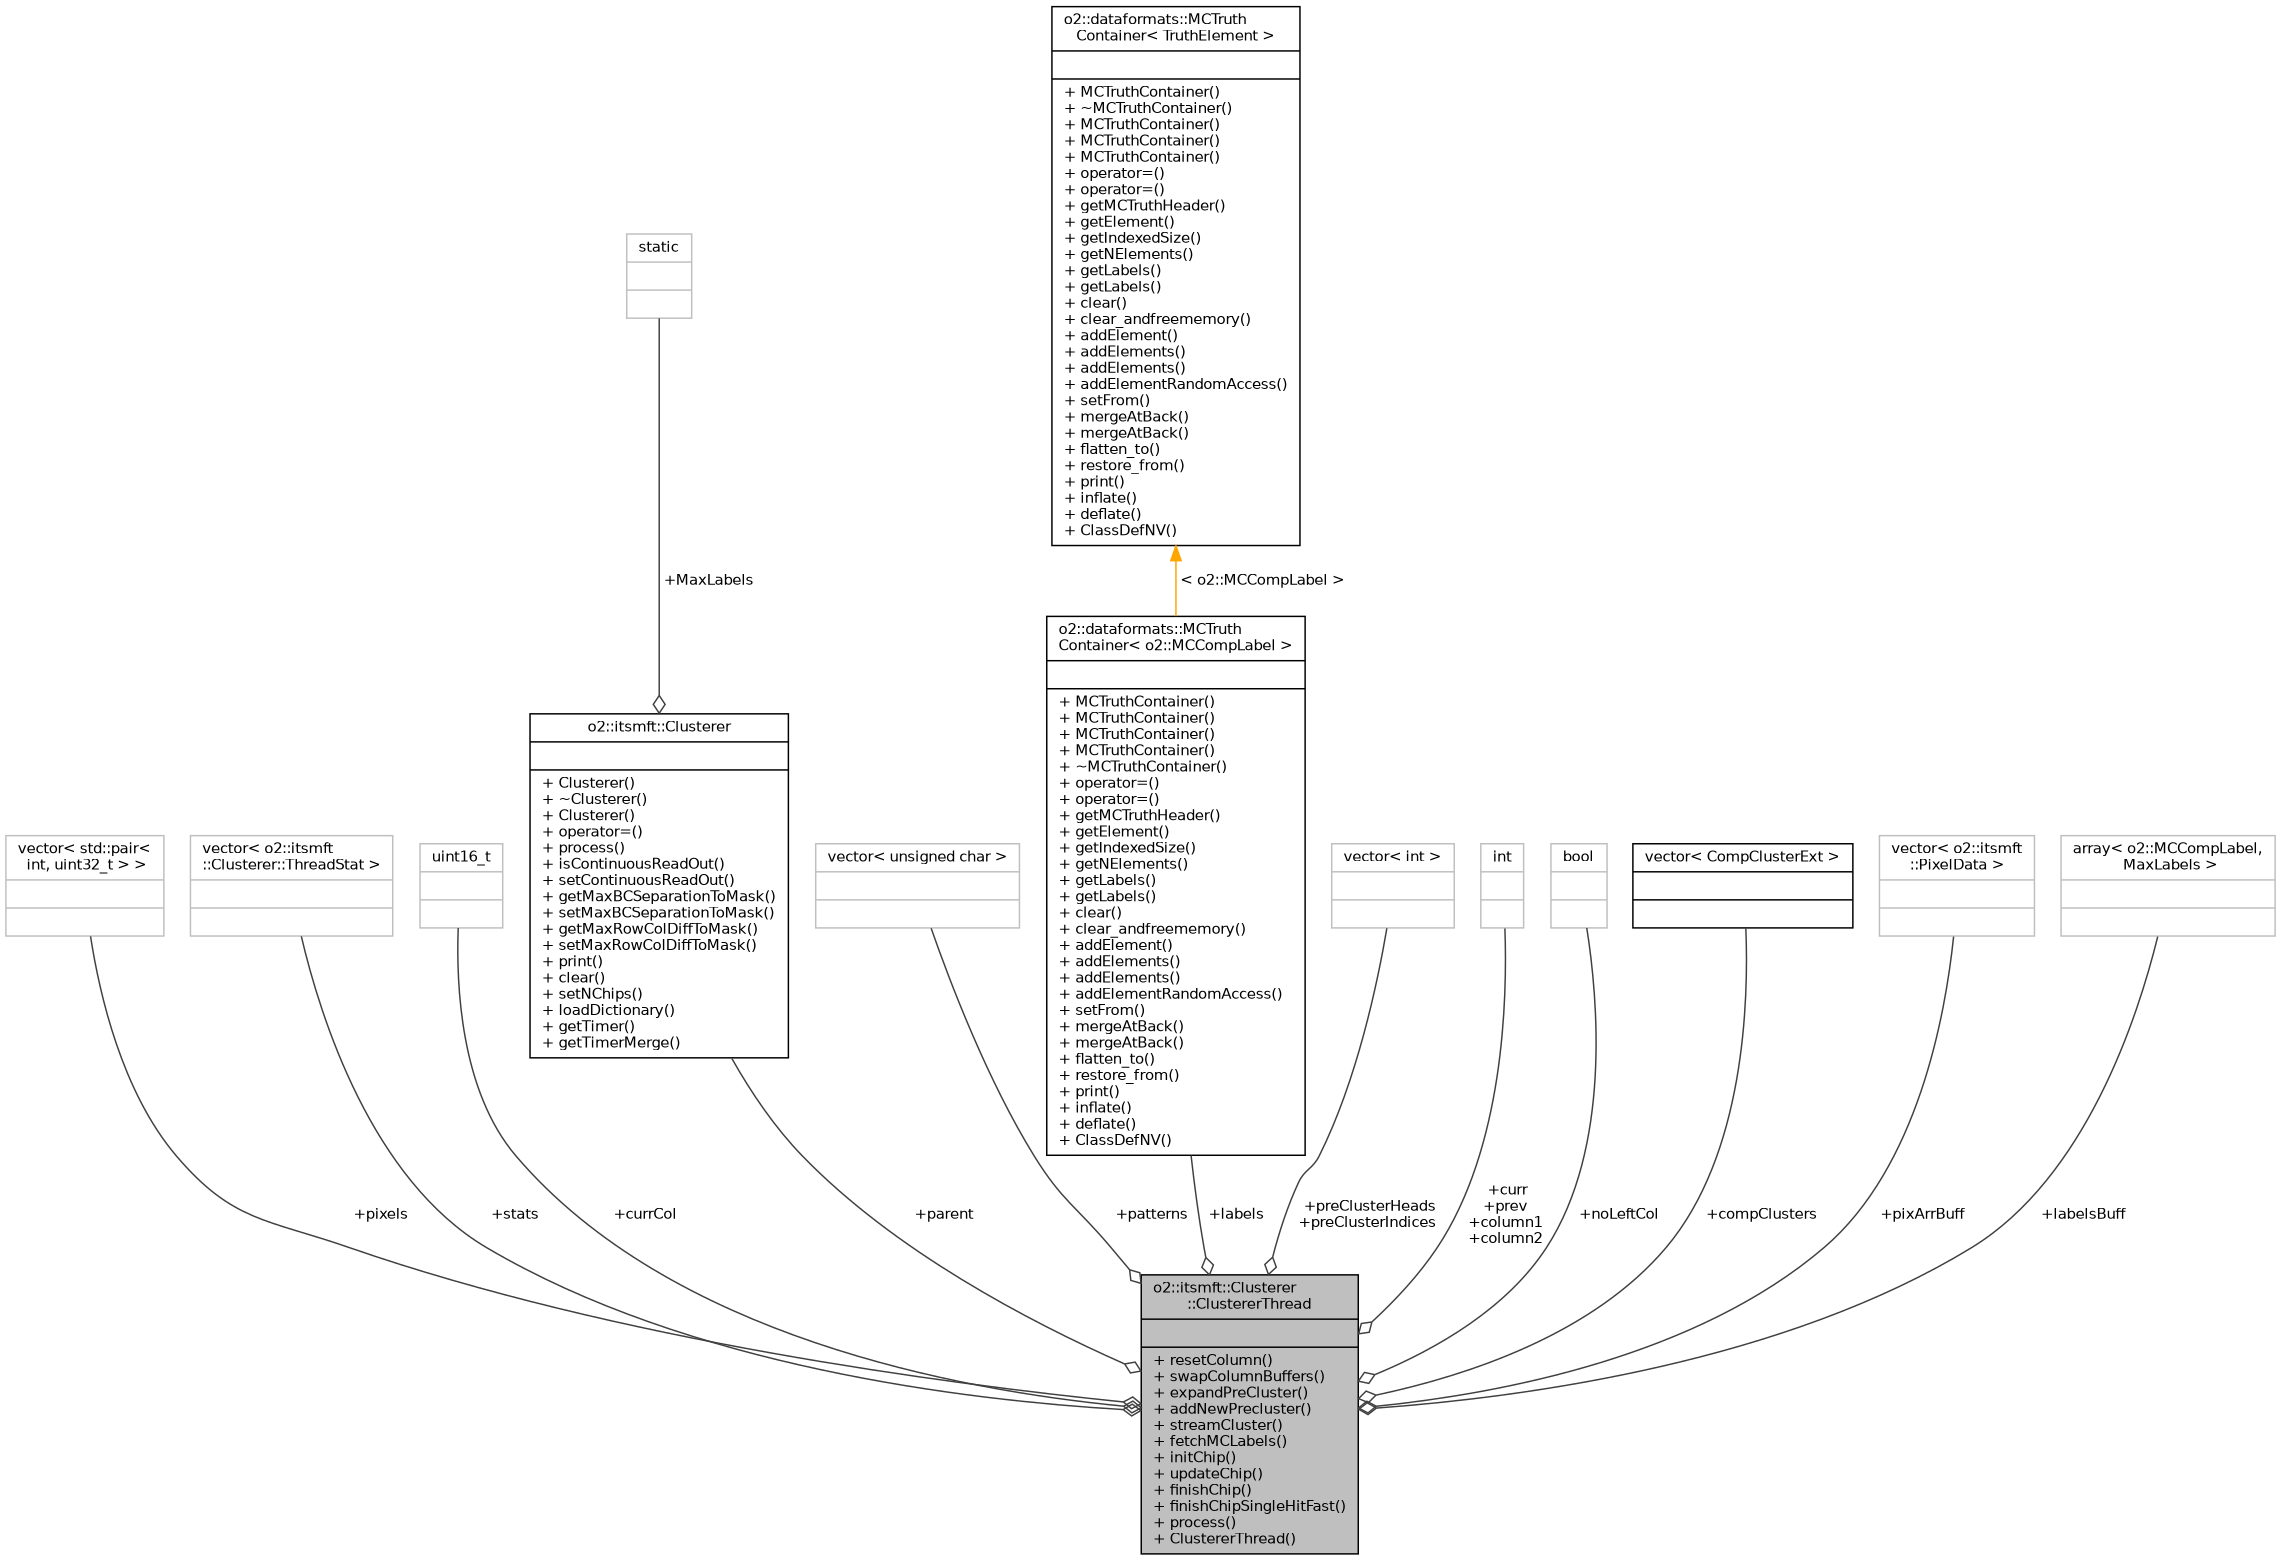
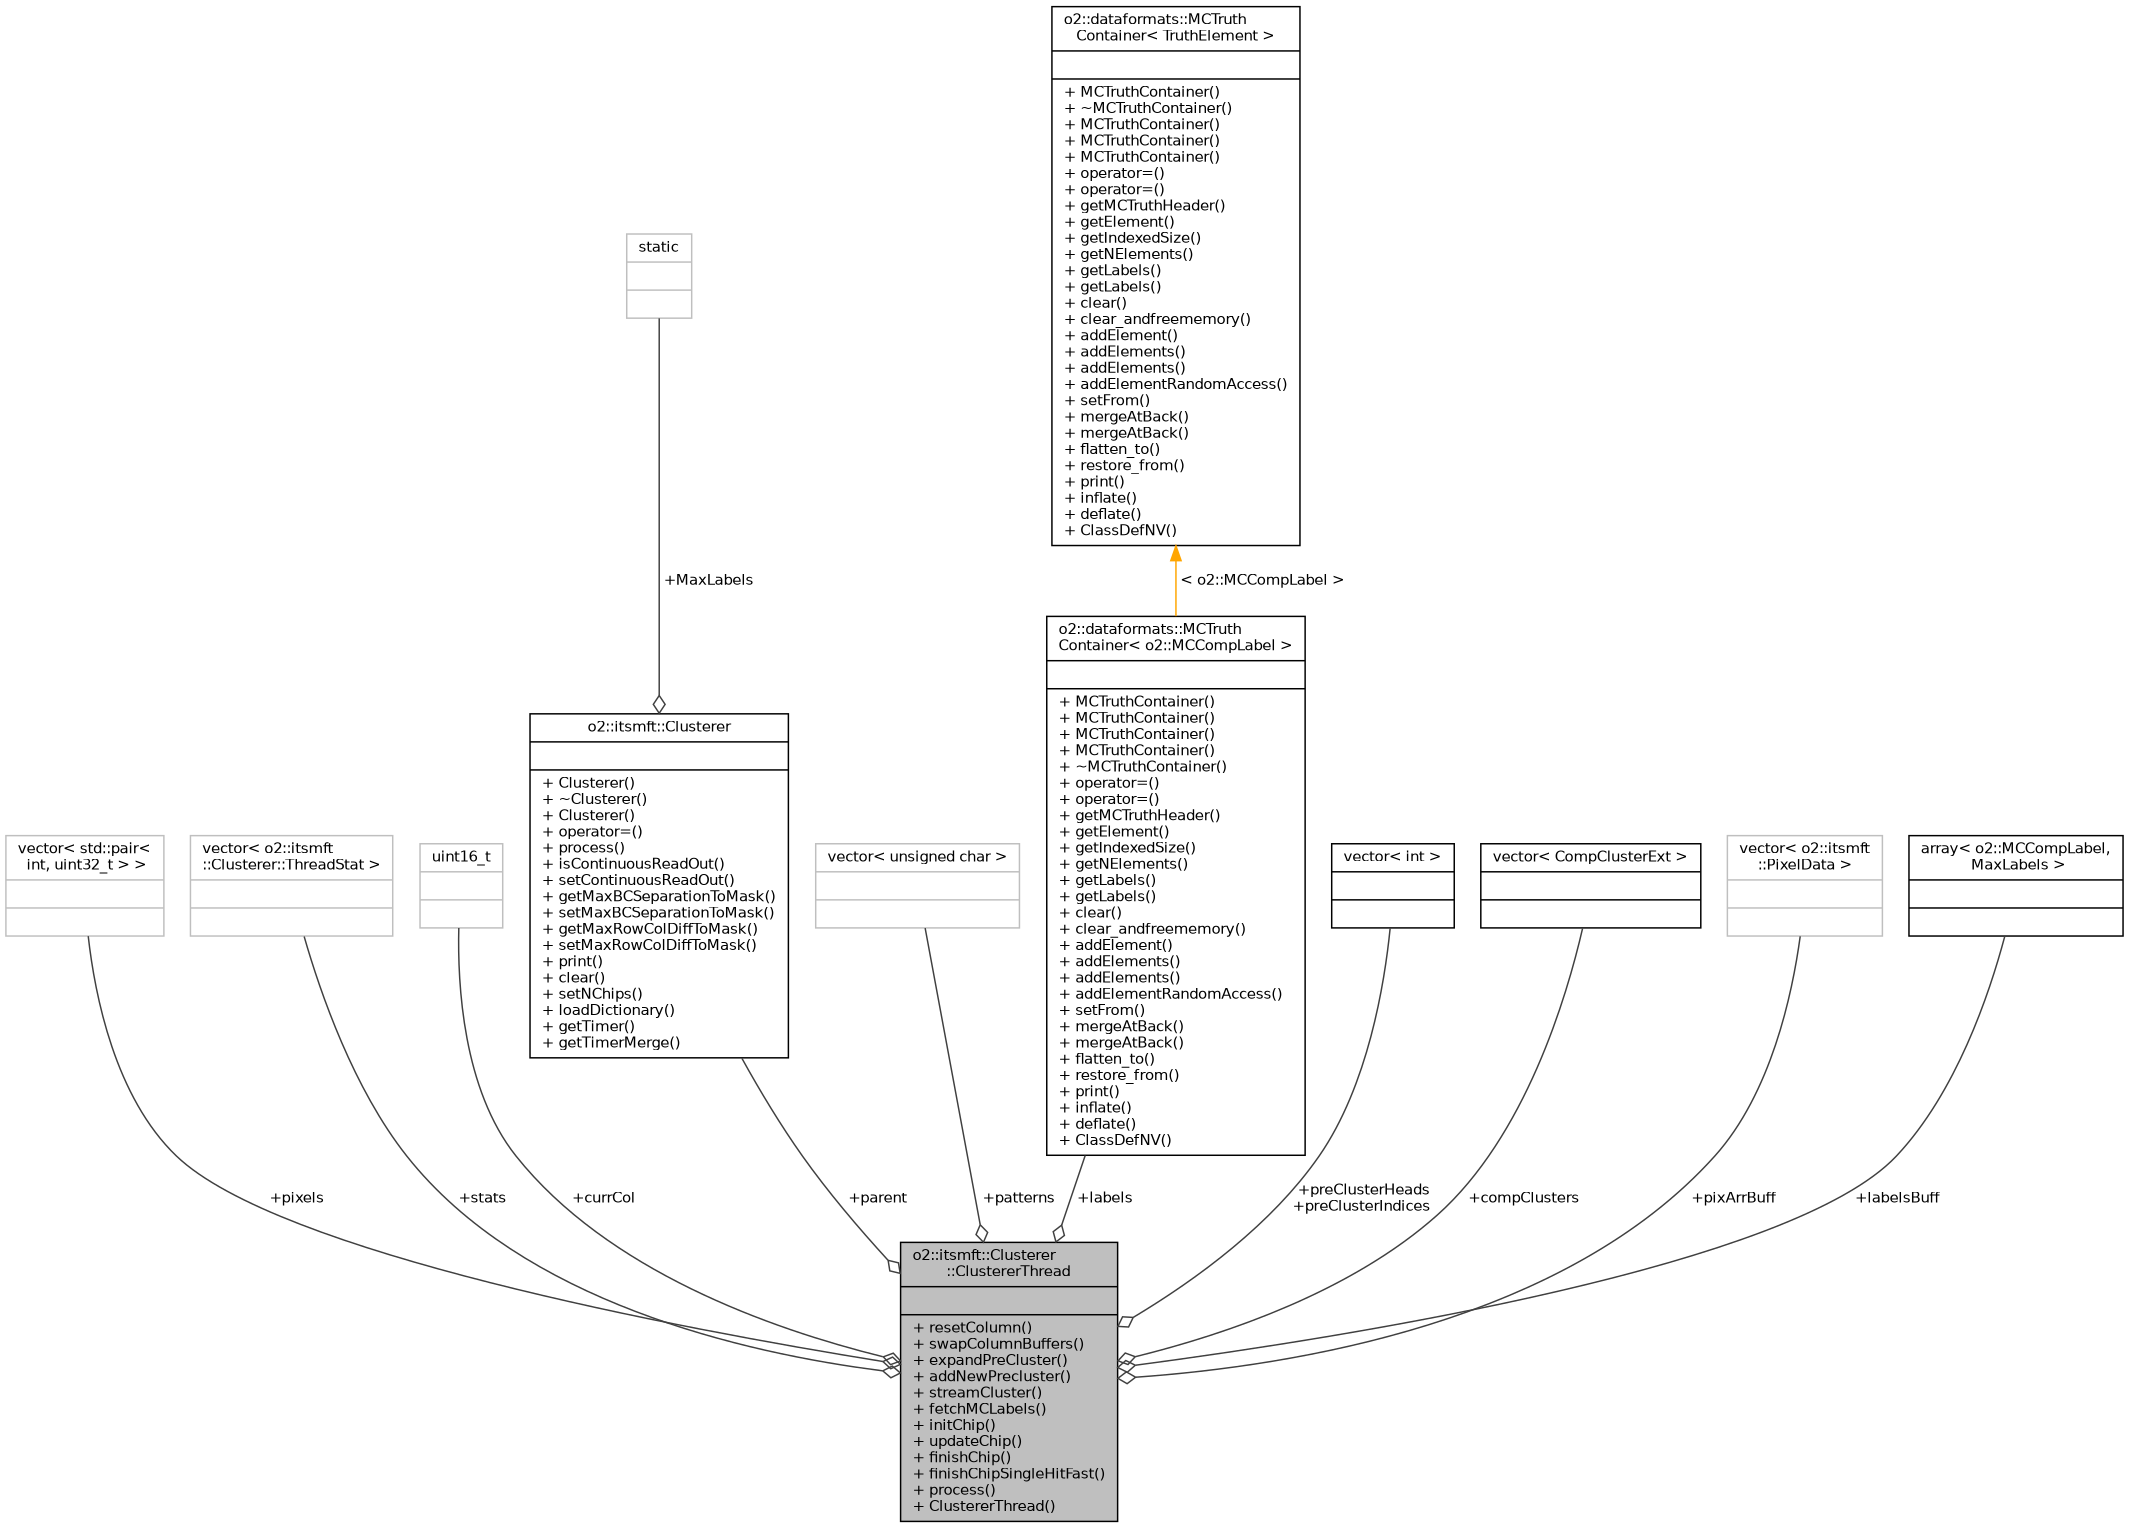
node "vector< int >": color grey75 -> black
node "int": removed
node "bool": removed
node "array< o2::MCCompLabel,": color grey75 -> black
